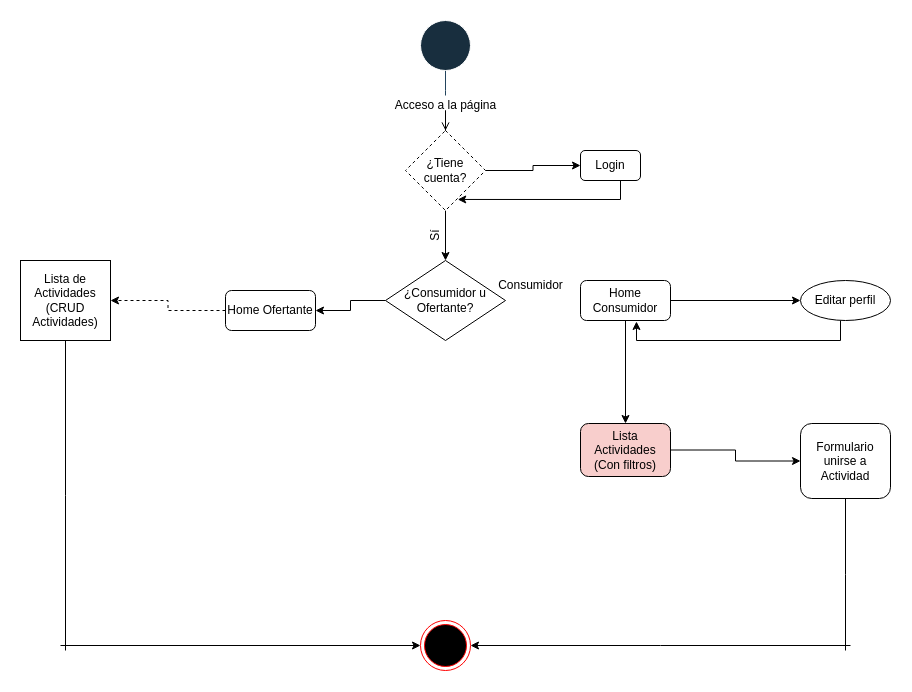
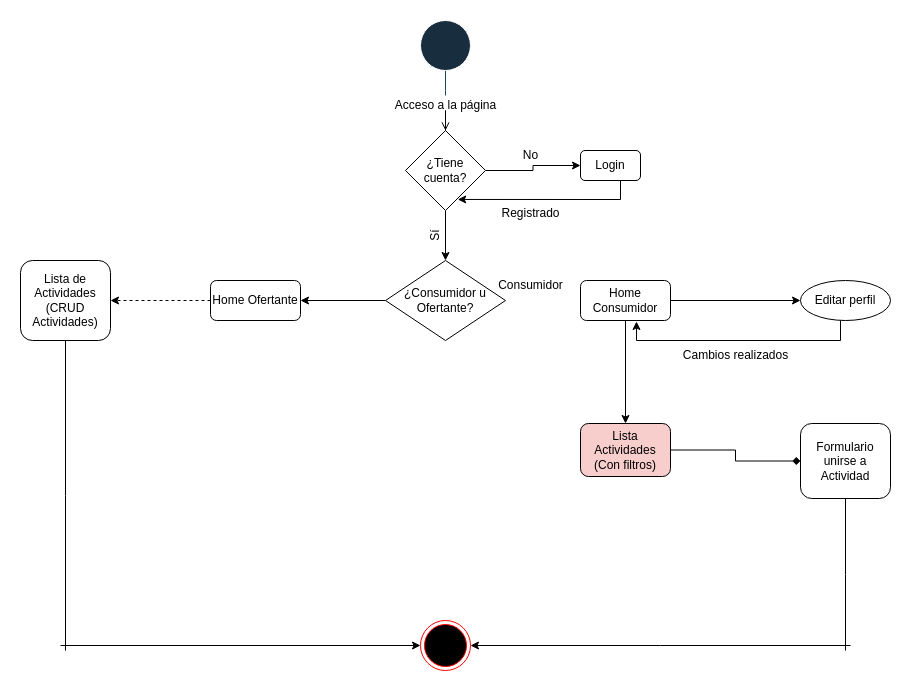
node "No": added
node "¿Tiene cuenta?": style dashed -> solid
node "Registrado": added
node "Lista de Actividades (CRUD Actividades)": shape rectangle -> rounded rectangle
node "Home Ofertante": moved (271, 311) -> (256, 301)
node "Cambios realizados": added
edge "Lista Actividades (Con filtros)" -> "Formulario unirse a Actividad": arrowhead classic -> diamond
